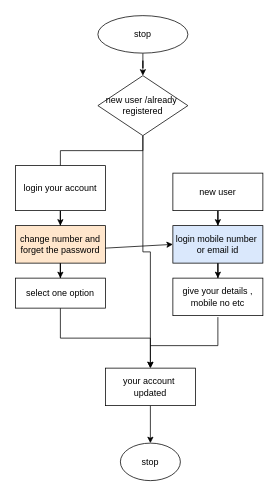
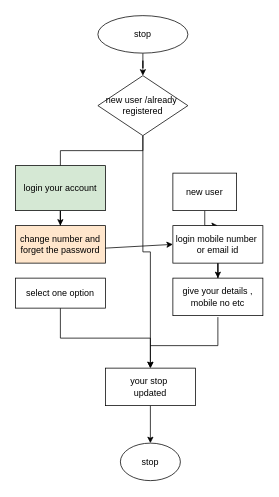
node "login your account": fillcolor #ffffff -> #d5e8d4
node "new user": size 90x38 -> 64x38
node "login mobile number or email id": fillcolor #dae8fc -> #ffffff
edge "change number and forget the password" -> "select one option": removed
node "your account updated": label "your account updated" -> "your stop updated"
